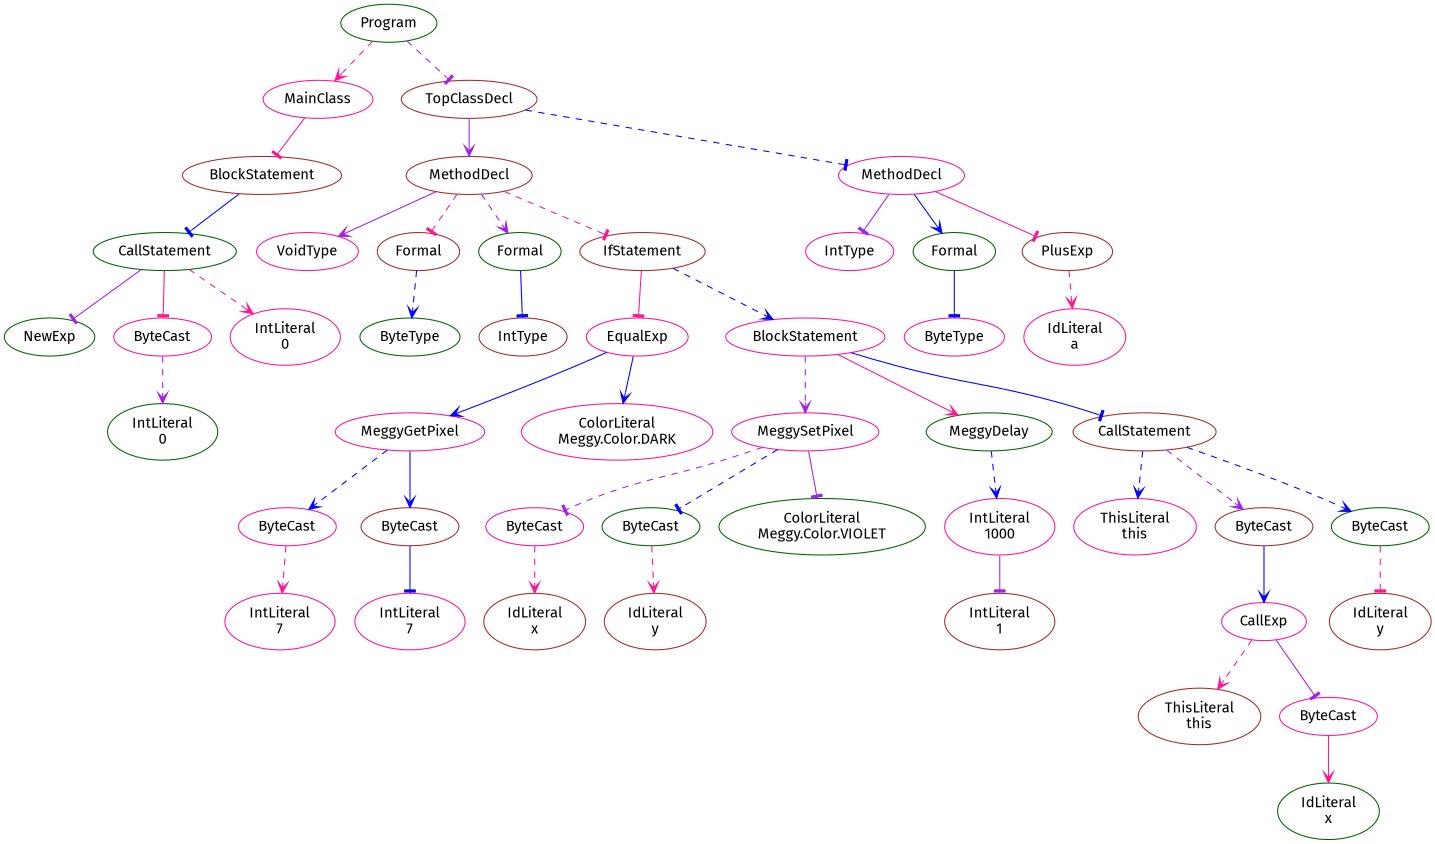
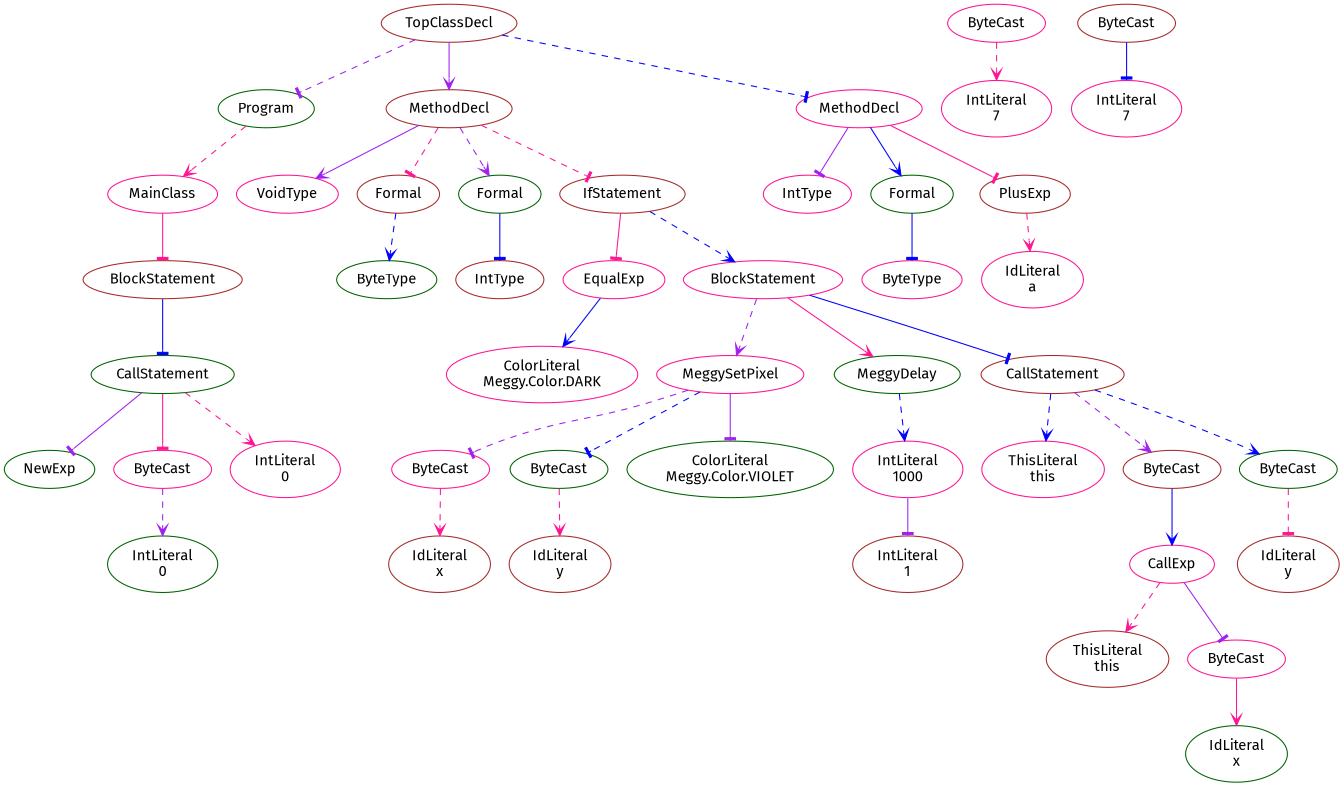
edge "Program" -> "TopClassDecl": reversed
node "MeggyGetPixel": removed
